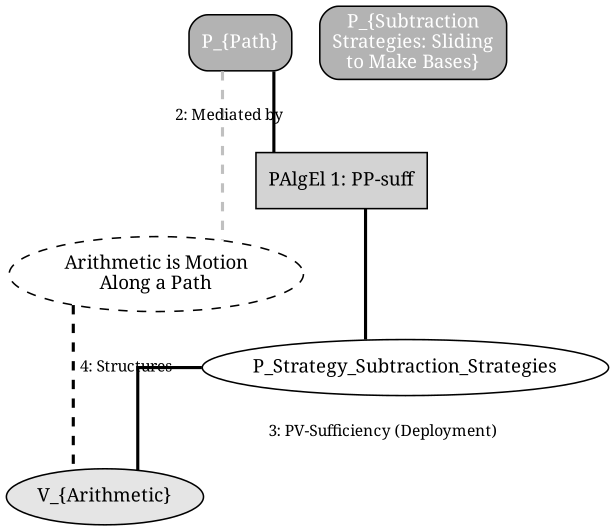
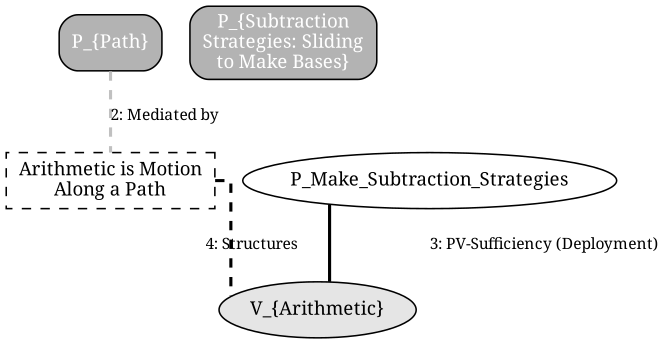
node "PAlgEl 1: PP-suff": removed
node "Arithmetic is Motion Along a Path": shape ellipse -> box
node "P_Strategy_Subtraction_Strategies": label "P_Strategy_Subtraction_Strategies" -> "P_Make_Subtraction_Strategies"
